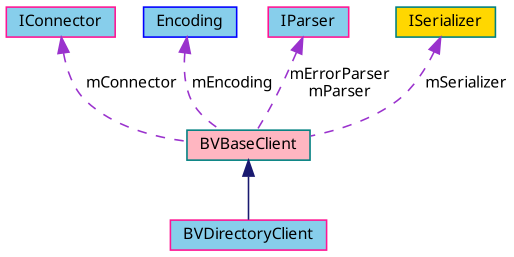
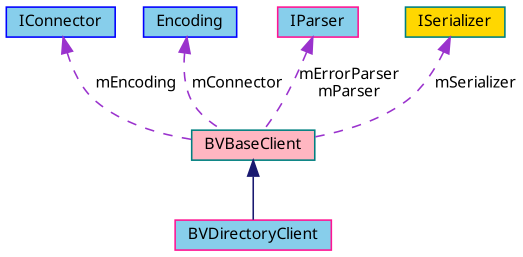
node "IConnector": color deeppink -> blue
edge "BVBaseClient" -> "IConnector": label "mConnector" -> "mEncoding"
edge "BVBaseClient" -> "Encoding": label "mEncoding" -> "mConnector"
